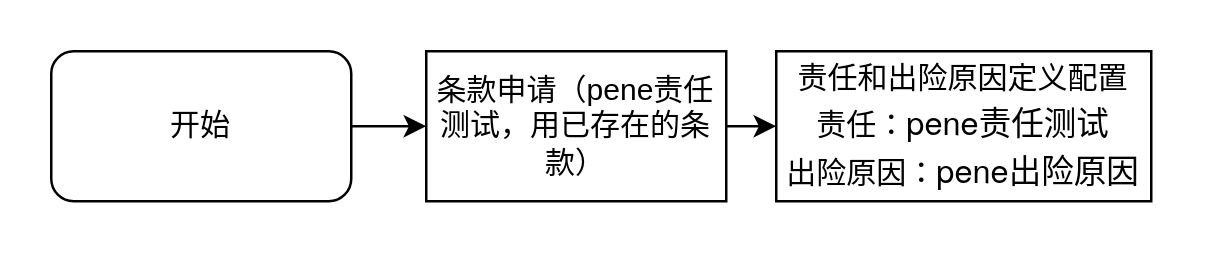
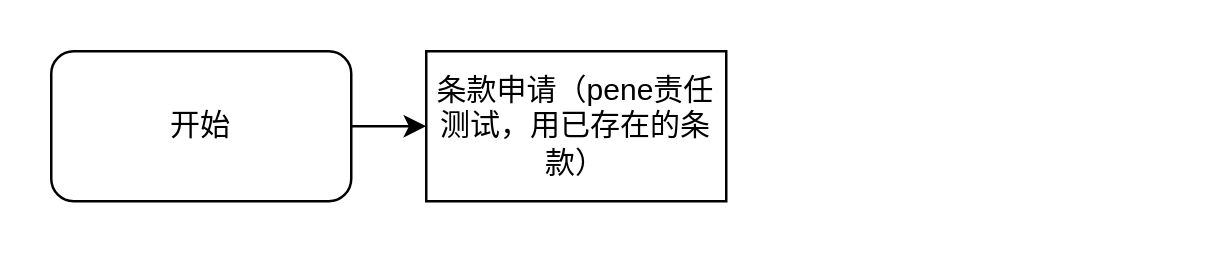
edge "条款申请（pene责任测试，用已存在的条款）" -> "责任和出险原因定义配置 责任：pene责任测试 出险原因：pene出险原因": removed
node "责任和出险原因定义配置 责任：pene责任测试 出险原因：pene出险原因": removed
